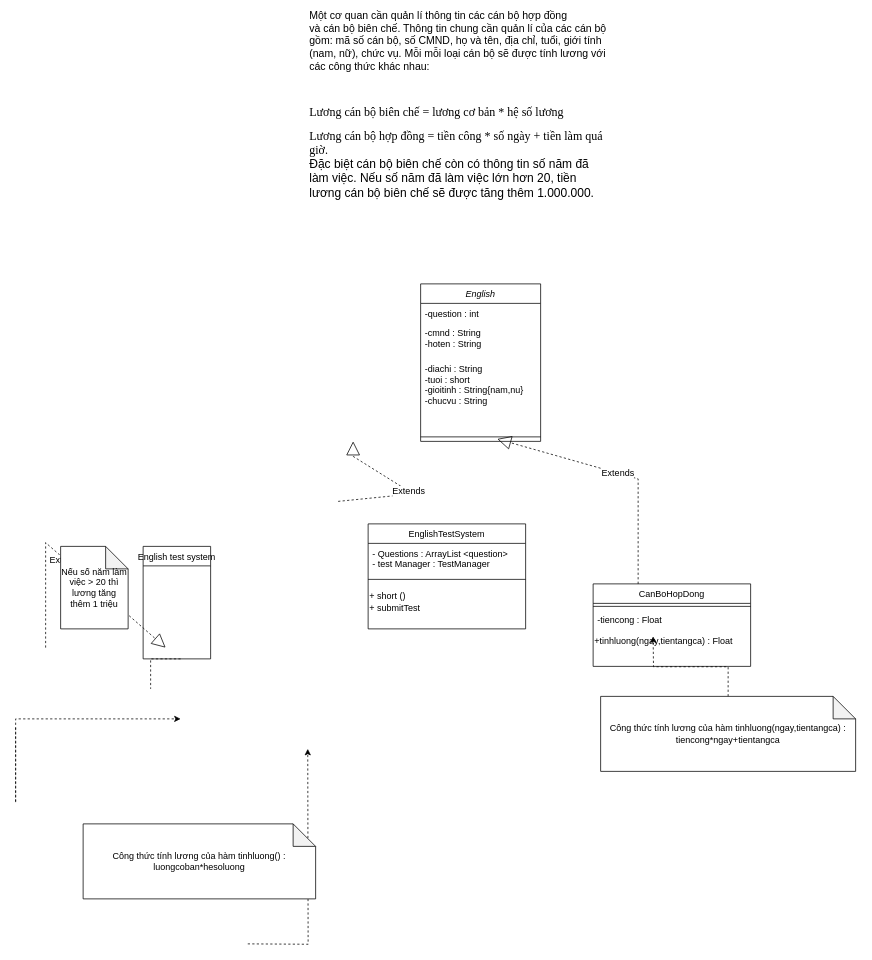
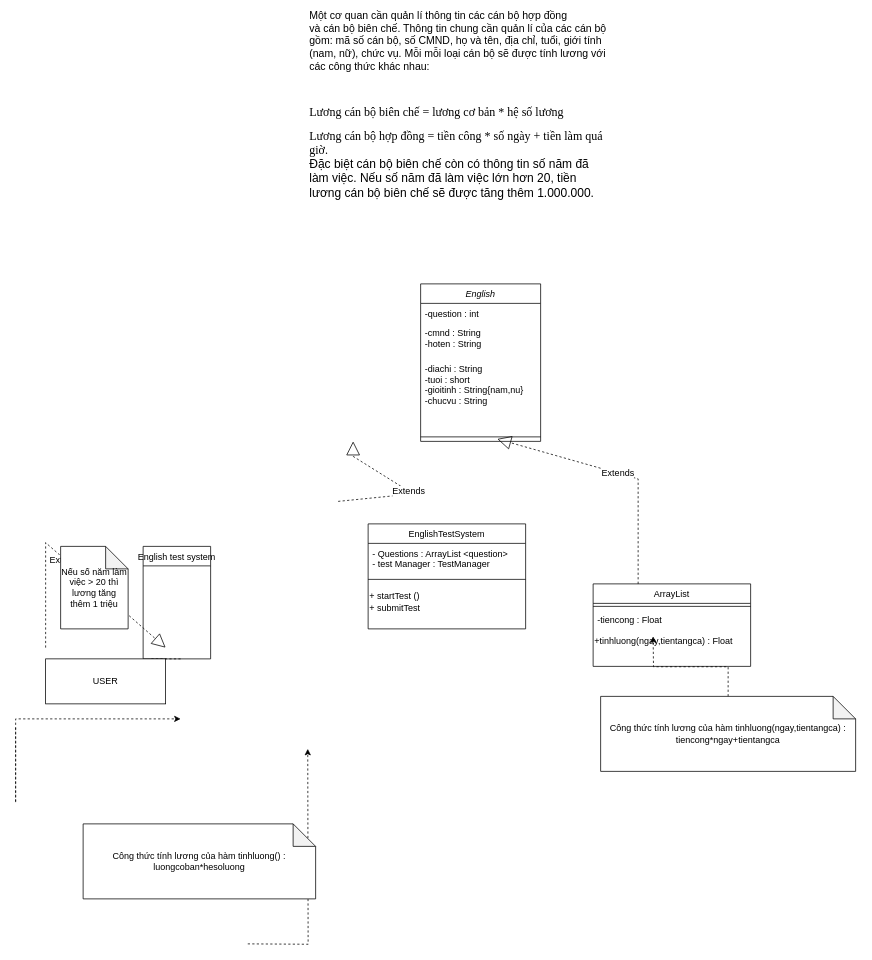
node "CanBoHopDong": label "CanBoHopDong" -> "ArrayList"
node "+ short () + submitTest": label "+ short () + submitTest" -> "+ startTest () + submitTest"
node "USER": added
